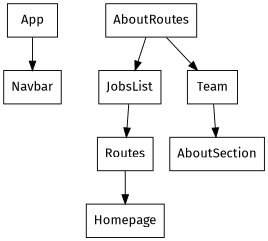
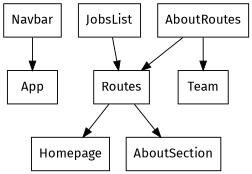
edge "App" -> "Navbar": reversed
edge "AboutRoutes" -> "JobsList": now "AboutRoutes" -> "Routes"
edge "Team" -> "AboutSection": now "Routes" -> "AboutSection"
